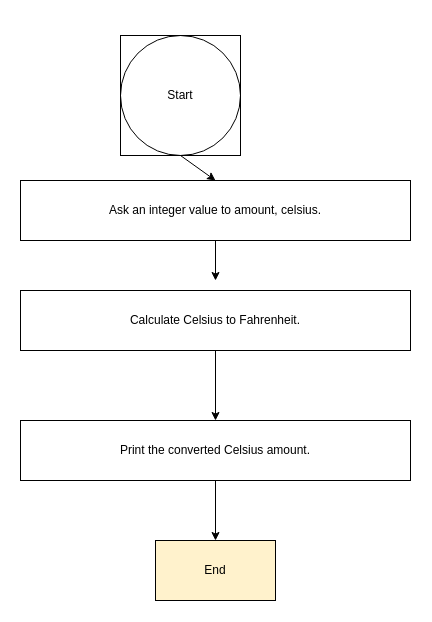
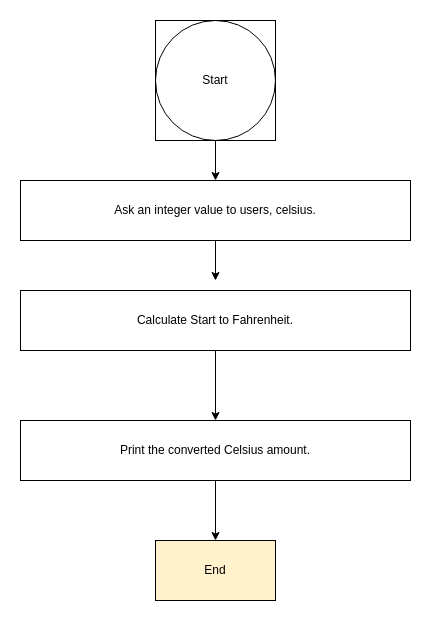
node "Start": moved (181, 96) -> (216, 81)
node "Ask an integer value to amount, celsius.": label "Ask an integer value to amount, celsius." -> "Ask an integer value to users, celsius."
node "Calculate Celsius to Fahrenheit.": label "Calculate Celsius to Fahrenheit." -> "Calculate Start to Fahrenheit."
